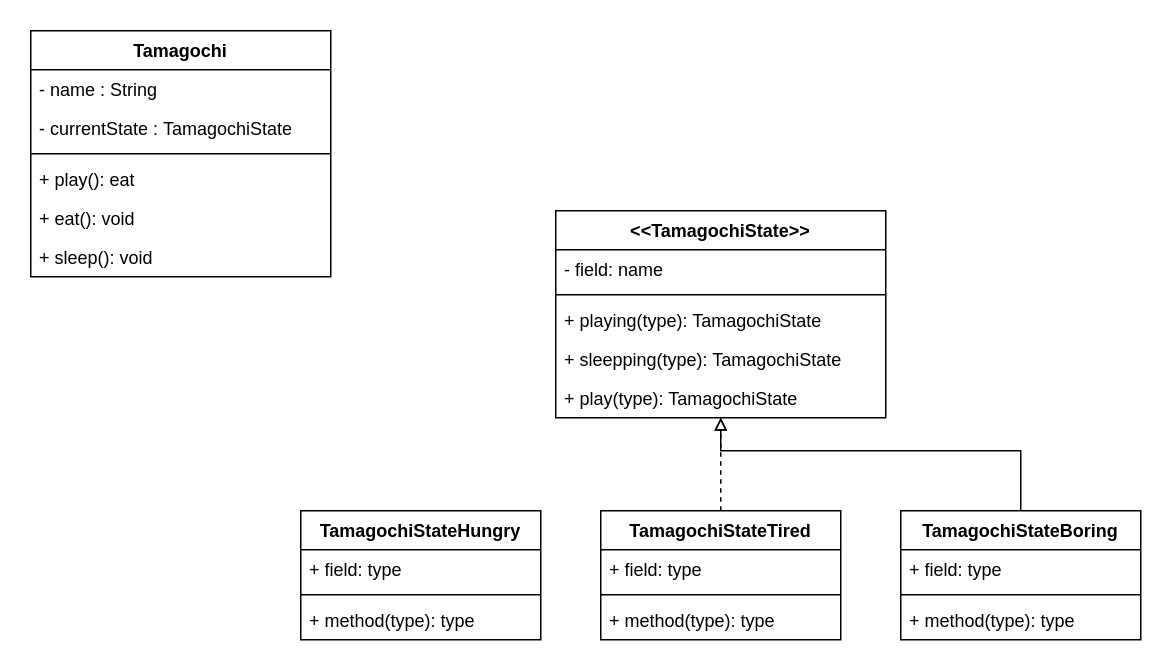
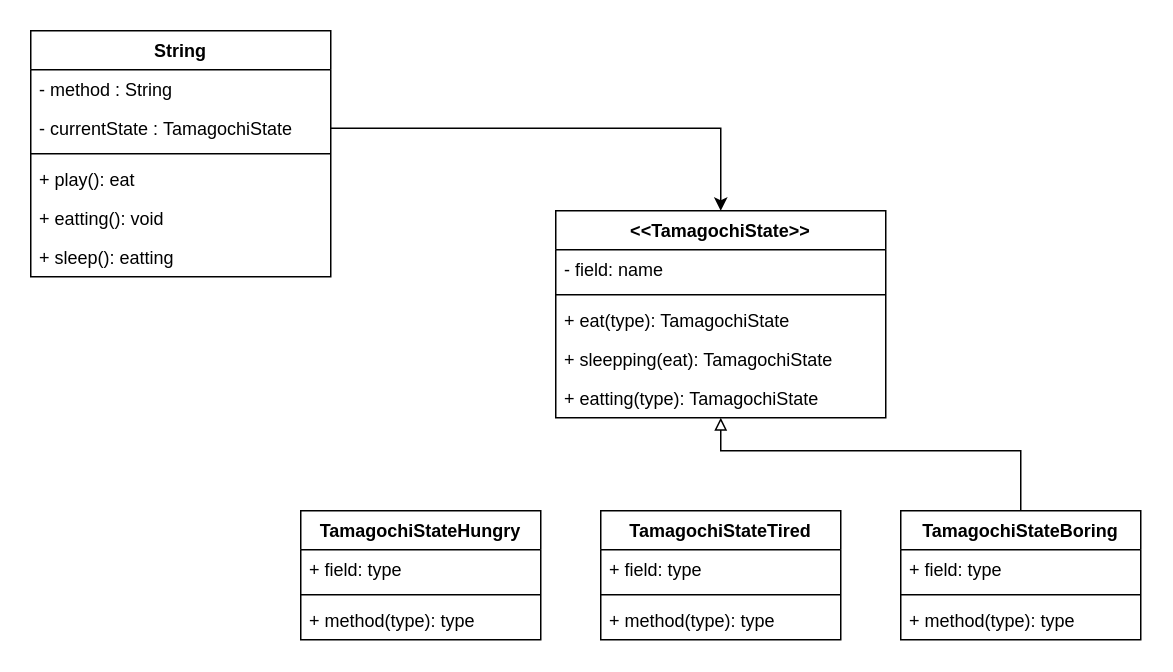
node "Tamagochi": label "Tamagochi" -> "String"
node "- name : String": label "- name : String" -> "- method : String"
edge "- currentState : TamagochiState" -> "<<TamagochiState>>": added
node "+ eat(): void": label "+ eat(): void" -> "+ eatting(): void"
node "+ sleep(): void": label "+ sleep(): void" -> "+ sleep(): eatting"
node "+ playing(type): TamagochiState": label "+ playing(type): TamagochiState" -> "+ eat(type): TamagochiState"
node "+ sleepping(type): TamagochiState": label "+ sleepping(type): TamagochiState" -> "+ sleepping(eat): TamagochiState"
node "+ play(type): TamagochiState": label "+ play(type): TamagochiState" -> "+ eatting(type): TamagochiState"
edge "TamagochiStateTired" -> "<<TamagochiState>>": removed
